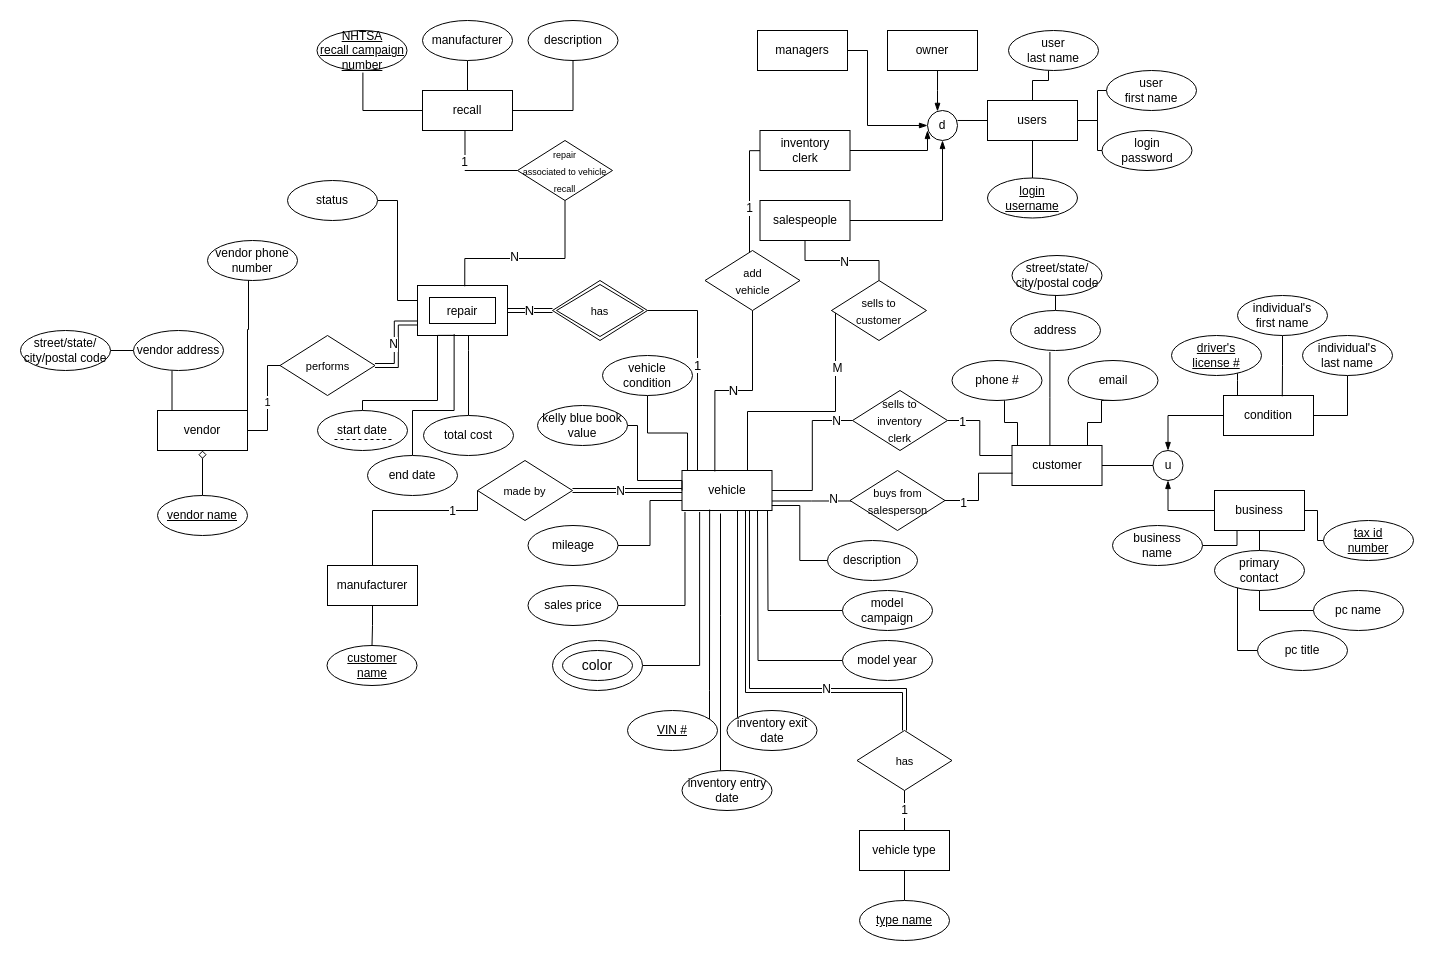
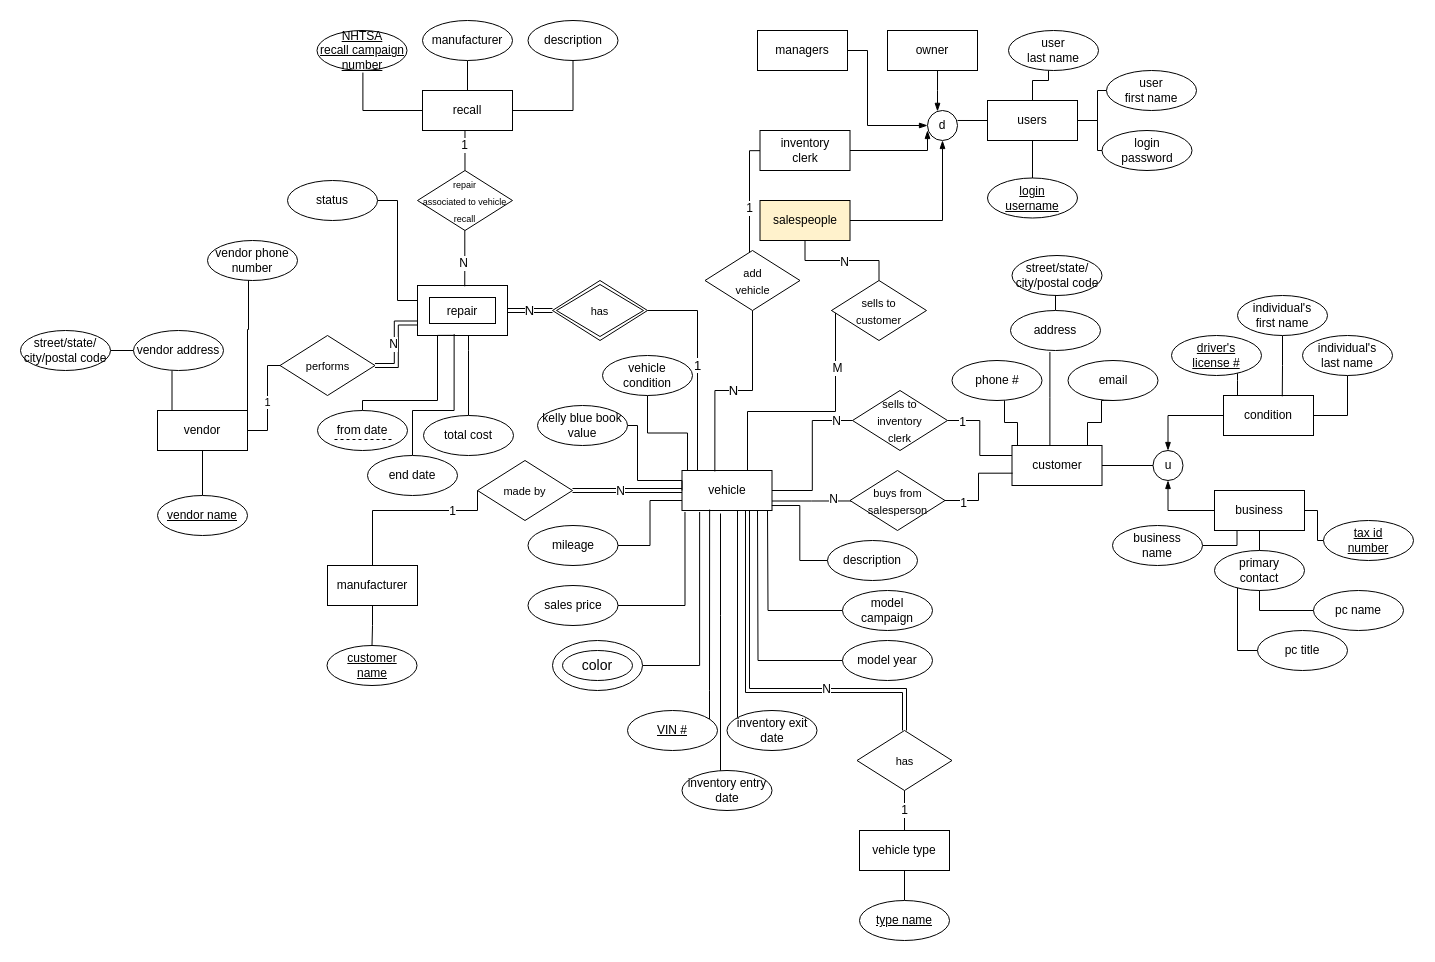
node "repair associated to vehicle recall": moved (565, 171) -> (465, 201)
node "salespeople": fillcolor #ffffff -> #fff2cc
node "start date": label "start date" -> "from date"
edge "vendor name" -> "vendor": arrowhead diamond -> none
